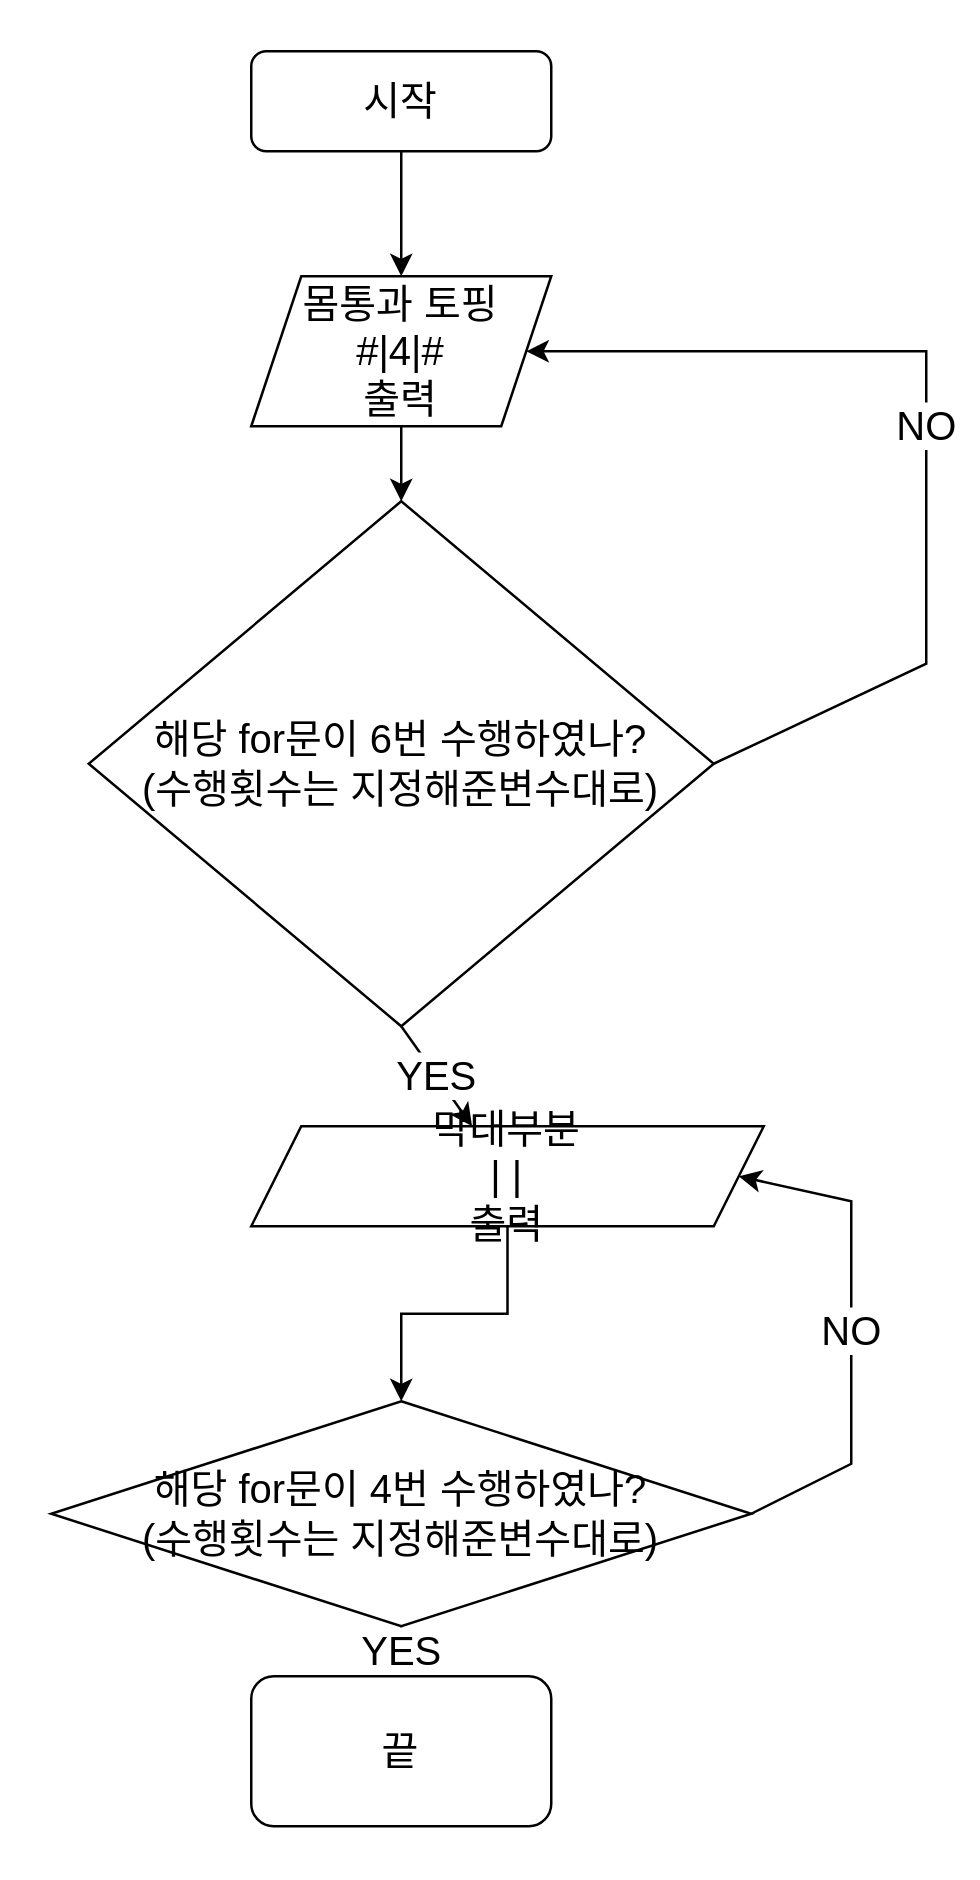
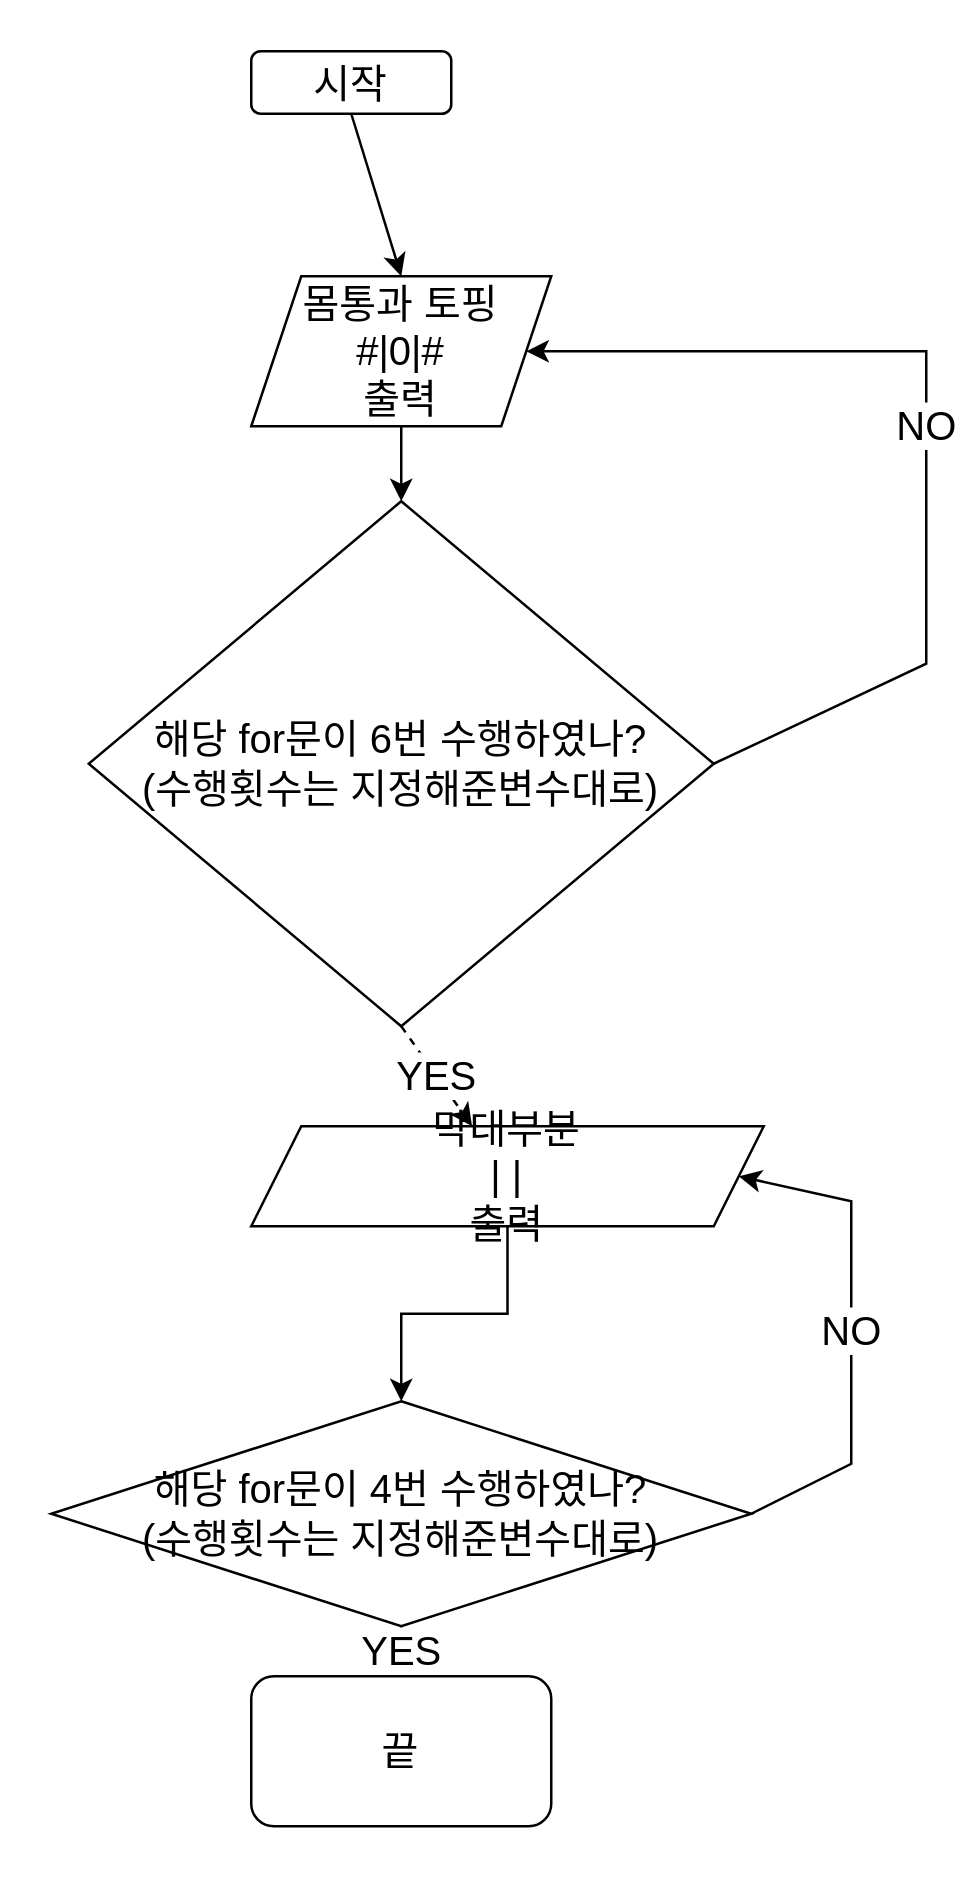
node "시작": size 300x100 -> 200x63
node "몸통과 토핑 #|4|# 출력": label "몸통과 토핑 #|4|# 출력" -> "몸통과 토핑 #|0|# 출력"
edge "해당 for문이 6번 수행하였나? (수행횟수는 지정해준변수대로)" -> "막대부분 | | 출력": style solid -> dashed
